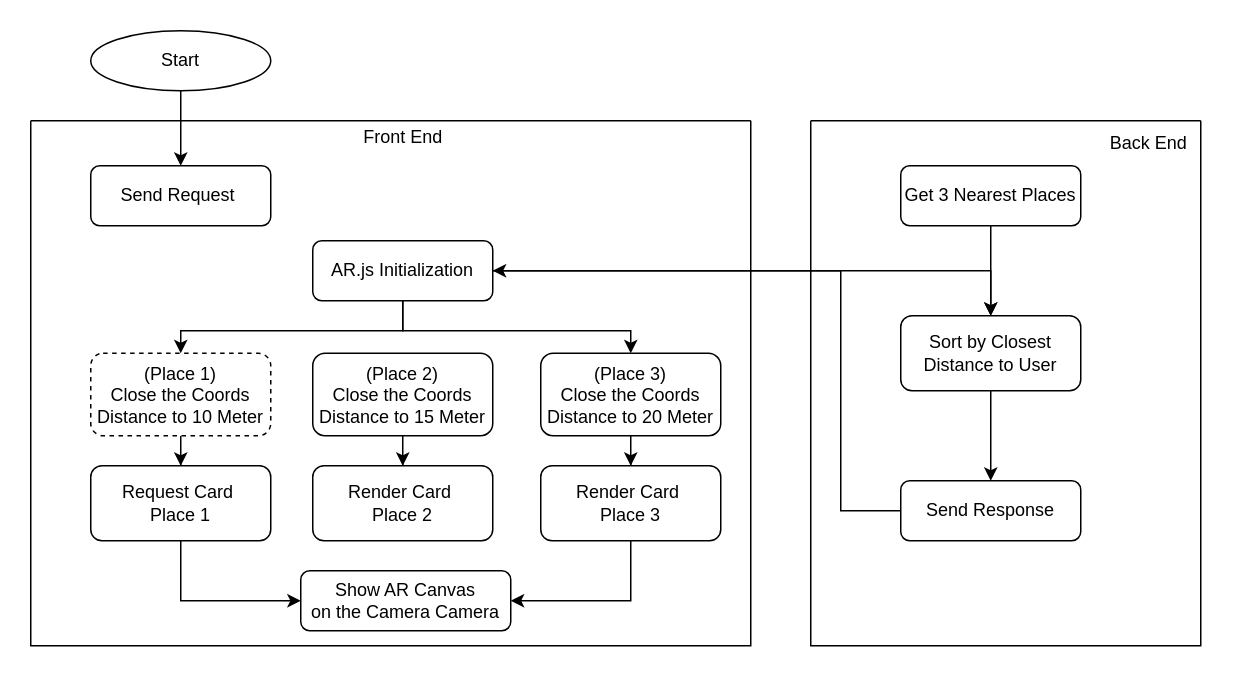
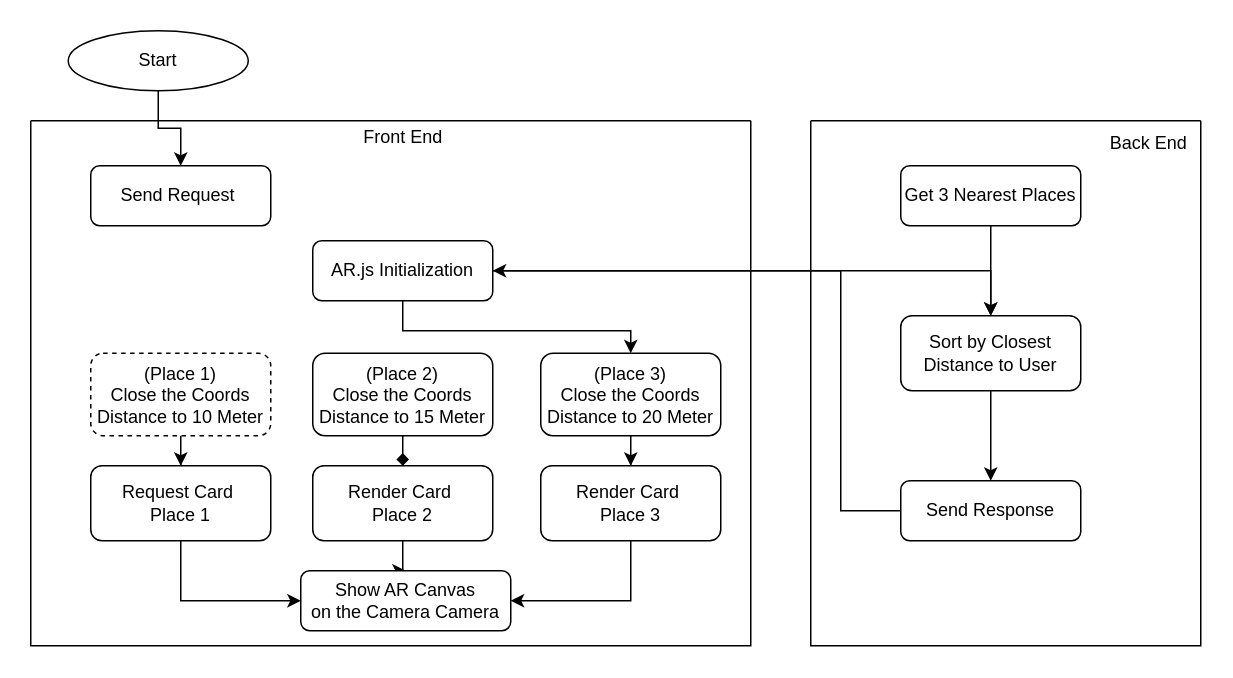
node "Start": moved (181, 61) -> (158, 61)
edge "AR.js Initialization" -> "(Place 1) Close the Coords Distance to 10 Meter": removed
edge "(Place 2) Close the Coords Distance to 15 Meter" -> "Render Card Place 2": arrowhead classic -> diamond
edge "Render Card Place 2" -> "Show AR Canvas on the Camera Camera": added
